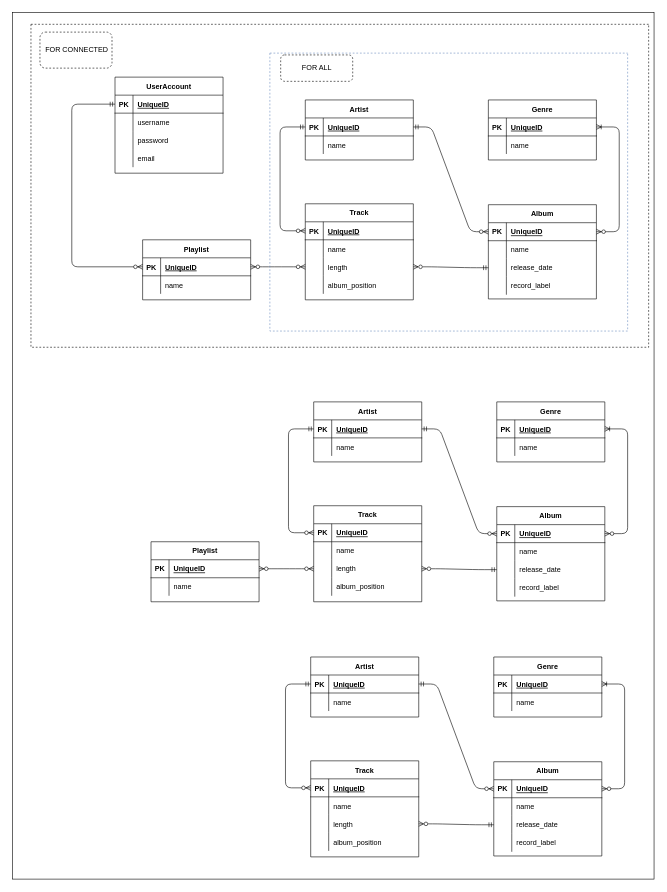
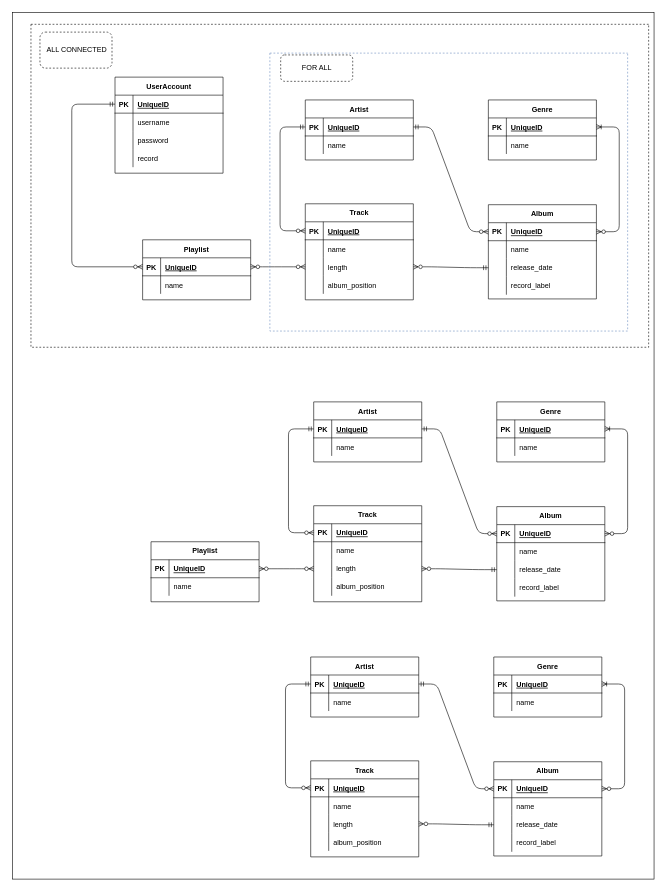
node "FOR CONNECTED": label "FOR CONNECTED" -> "ALL CONNECTED"
node "email": label "email" -> "record"
